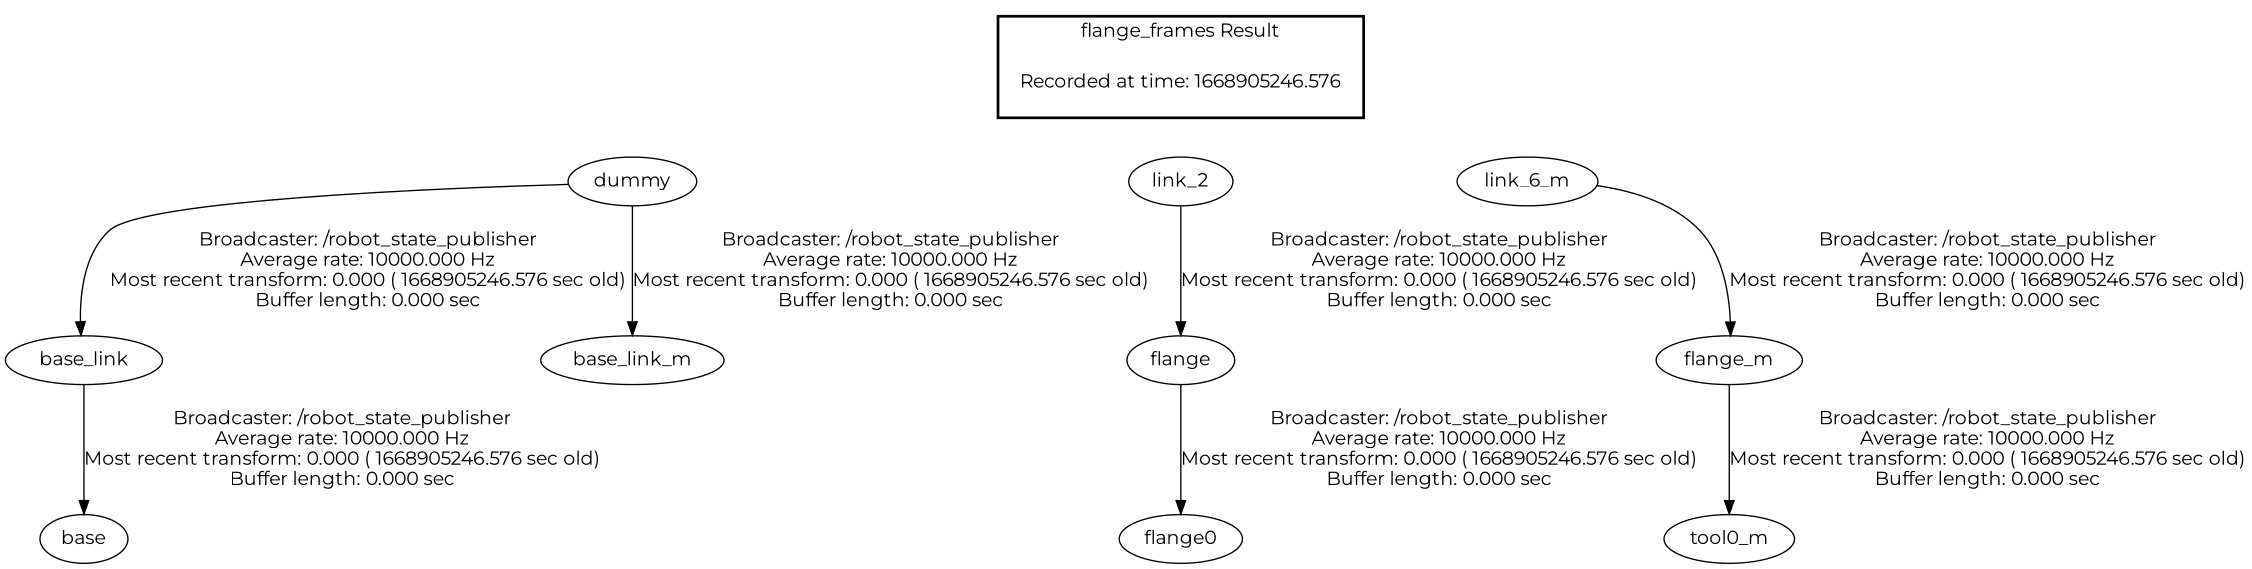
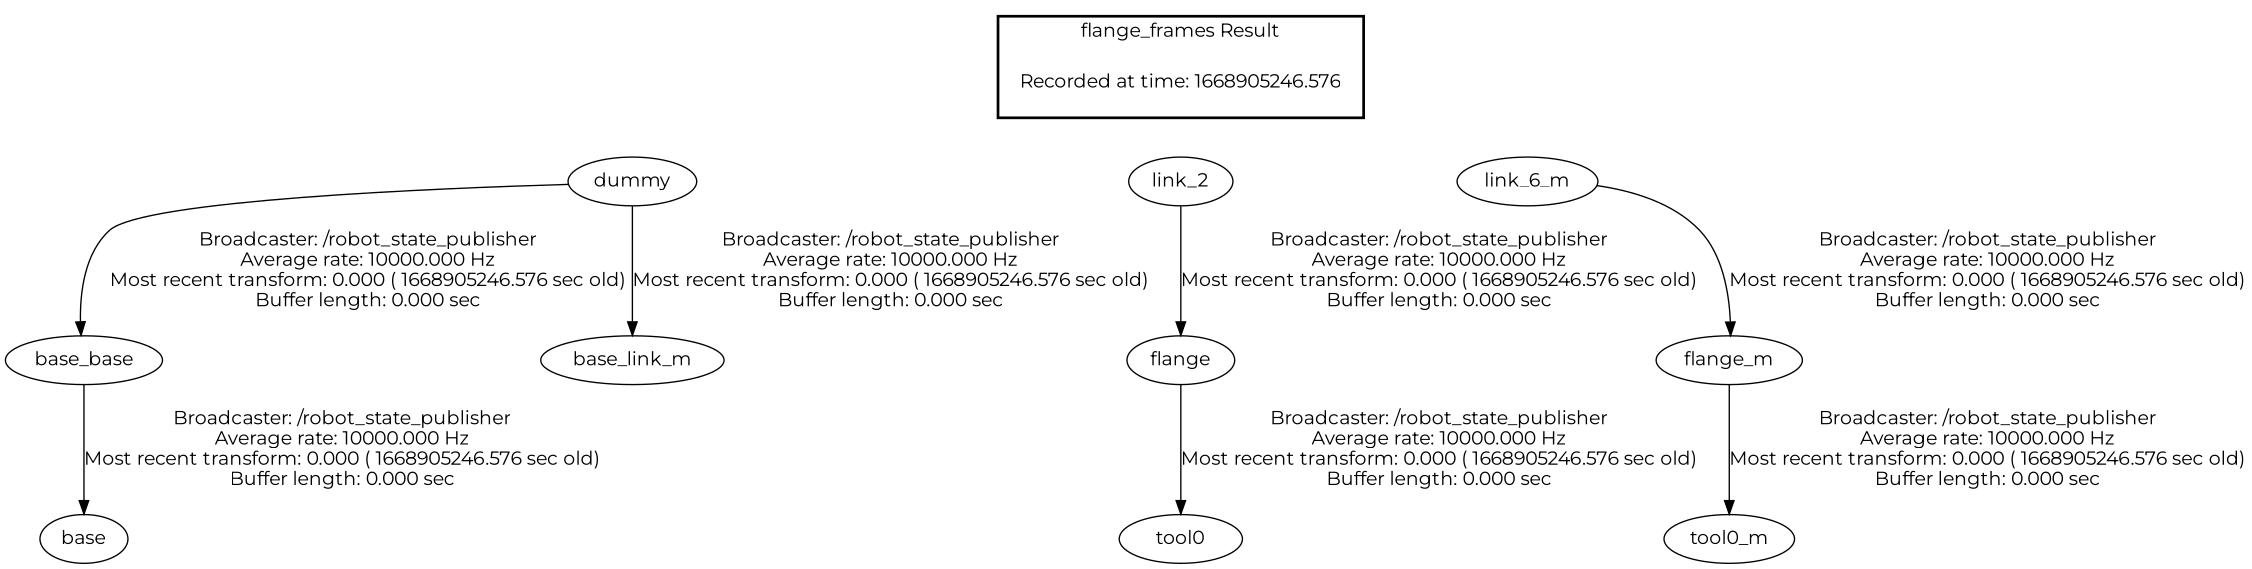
node "base_link": label "base_link" -> "base_base"
node "flange0": label "flange0" -> "tool0"
